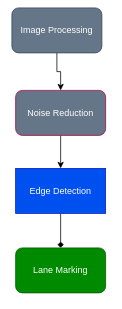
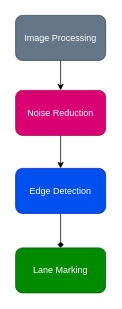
node "Image Processing": moved (57, 30) -> (60, 38)
node "Noise Reduction": fillcolor #647687 -> #d80073
node "Edge Detection": shape rectangle -> rounded rectangle
